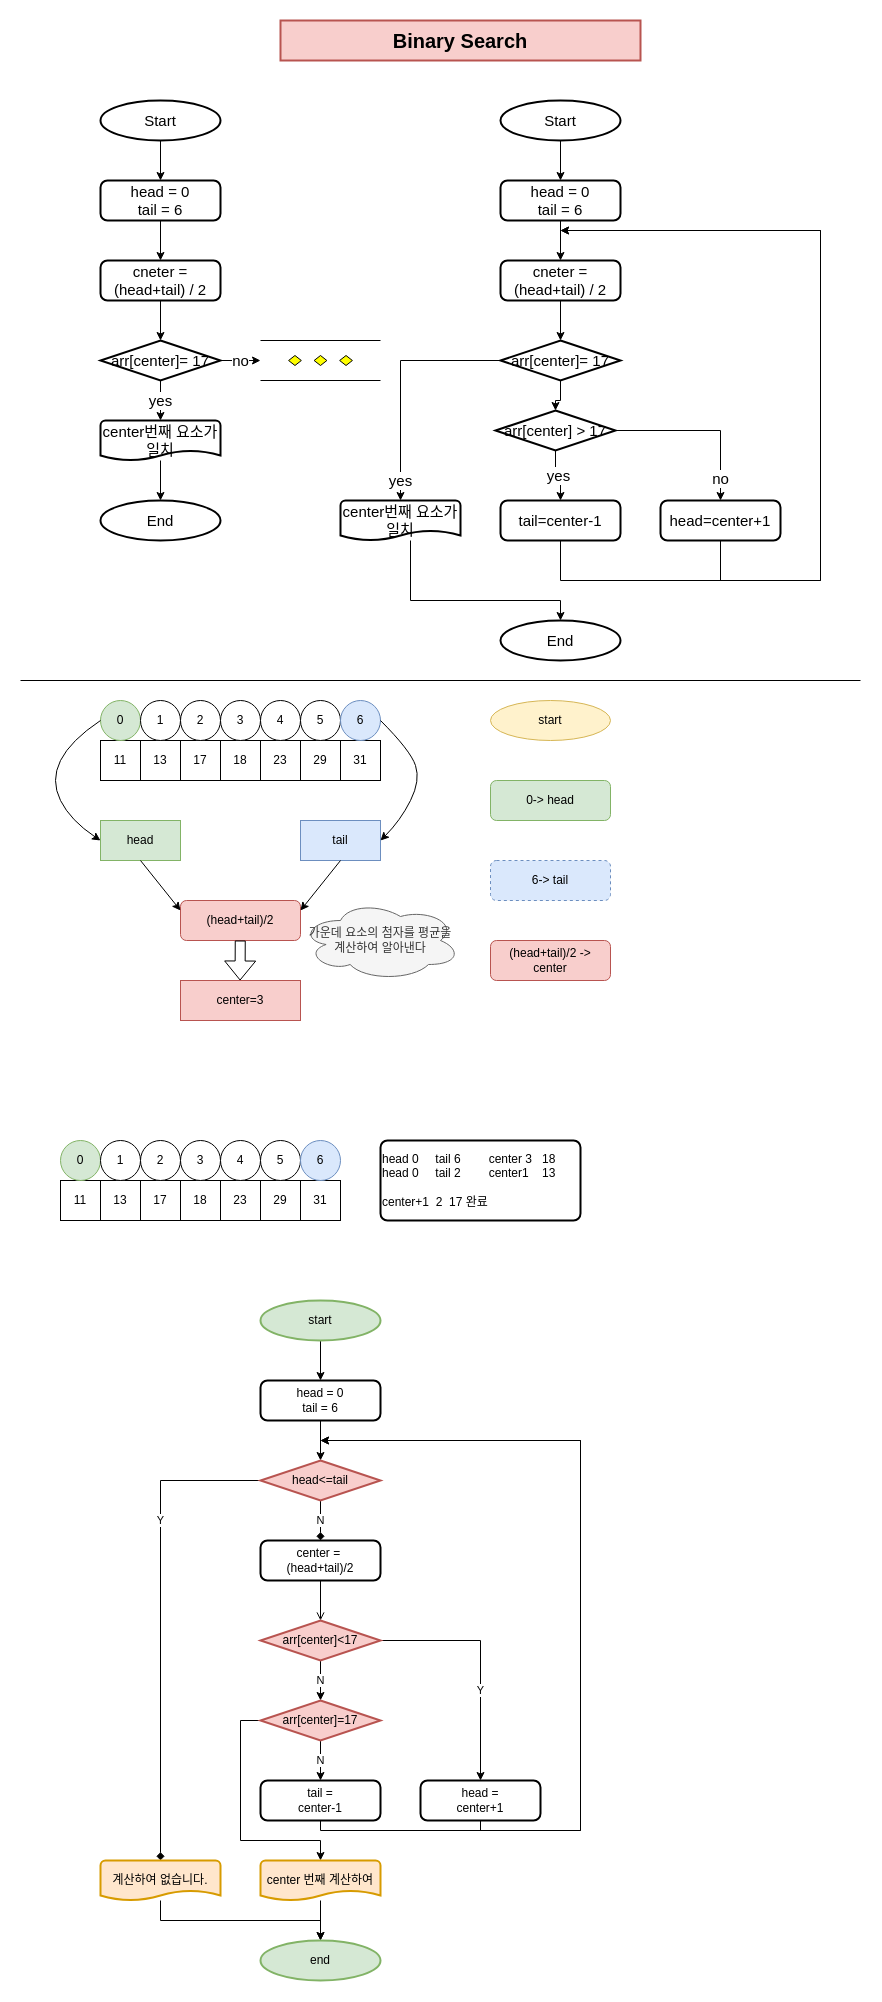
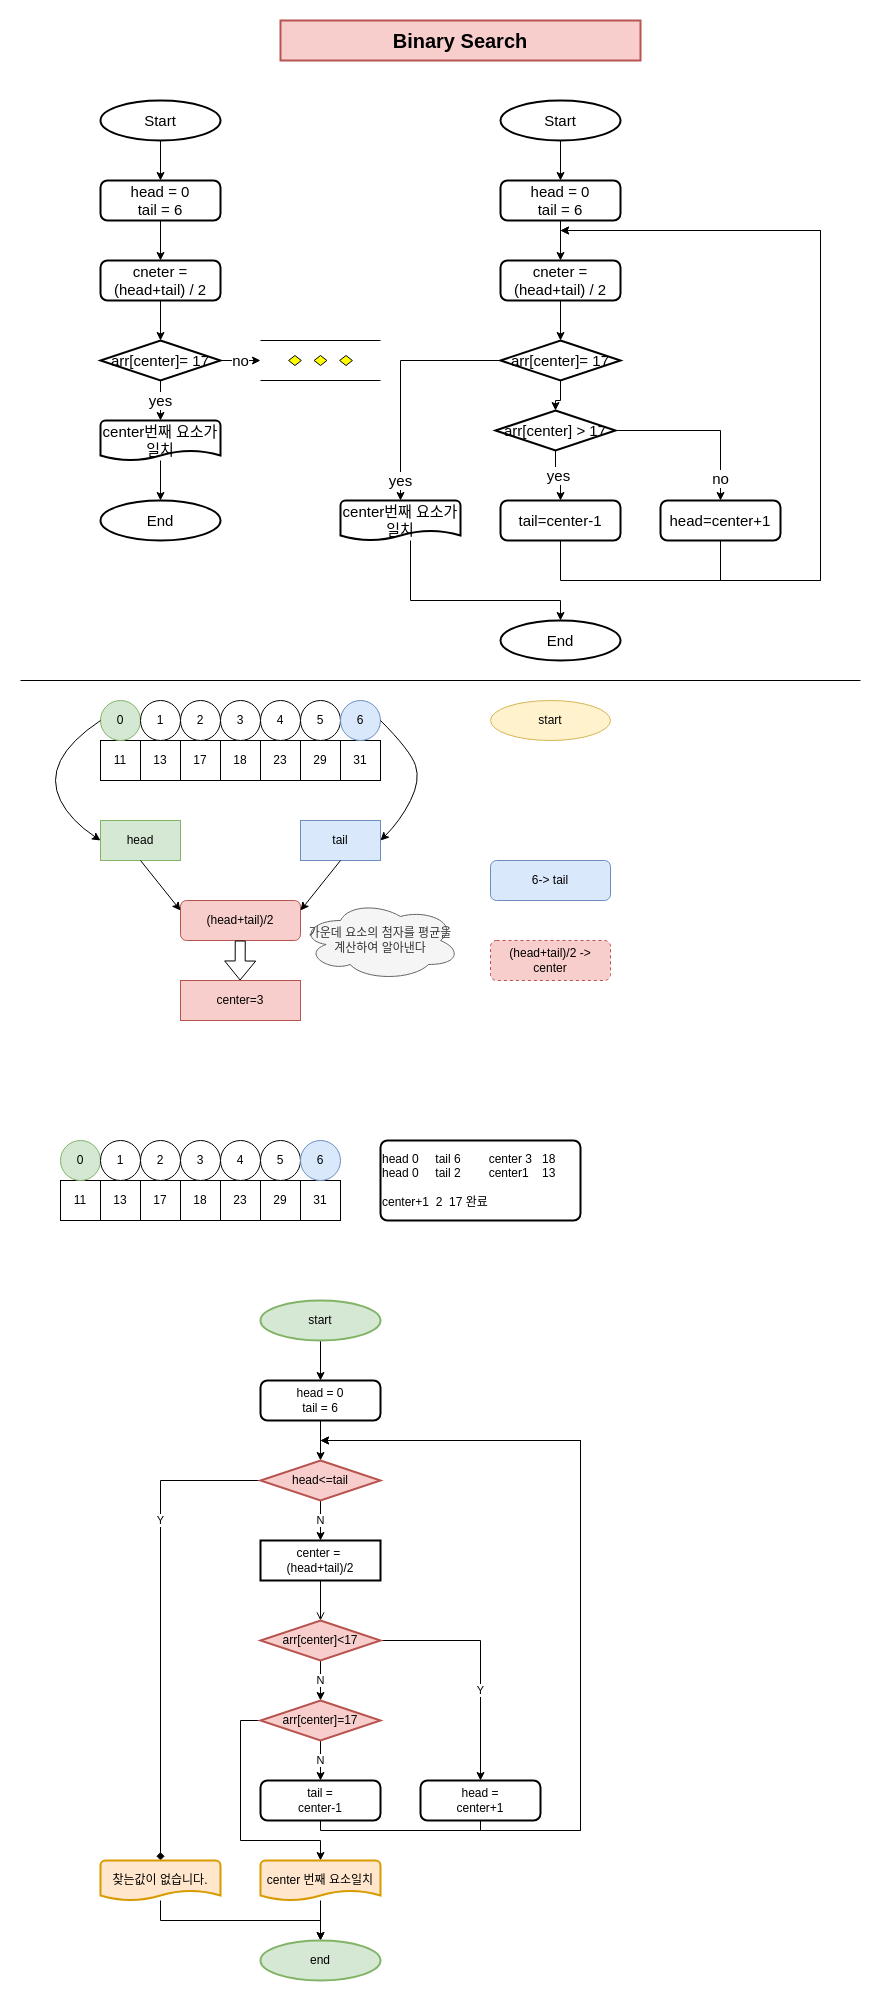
node "0-> head": removed
node "6-> tail": style dashed -> solid
node "(head+tail)/2 -> center": style solid -> dashed
edge "head<=tail" -> "center = (head+tail)/2": arrowhead diamond -> classic
node "center = (head+tail)/2": shape rounded rectangle -> rectangle
node "계산하여 없습니다.": label "계산하여 없습니다." -> "찾는값이 없습니다."
node "center 번째 계산하여": label "center 번째 계산하여" -> "center 번째 요소일치"
